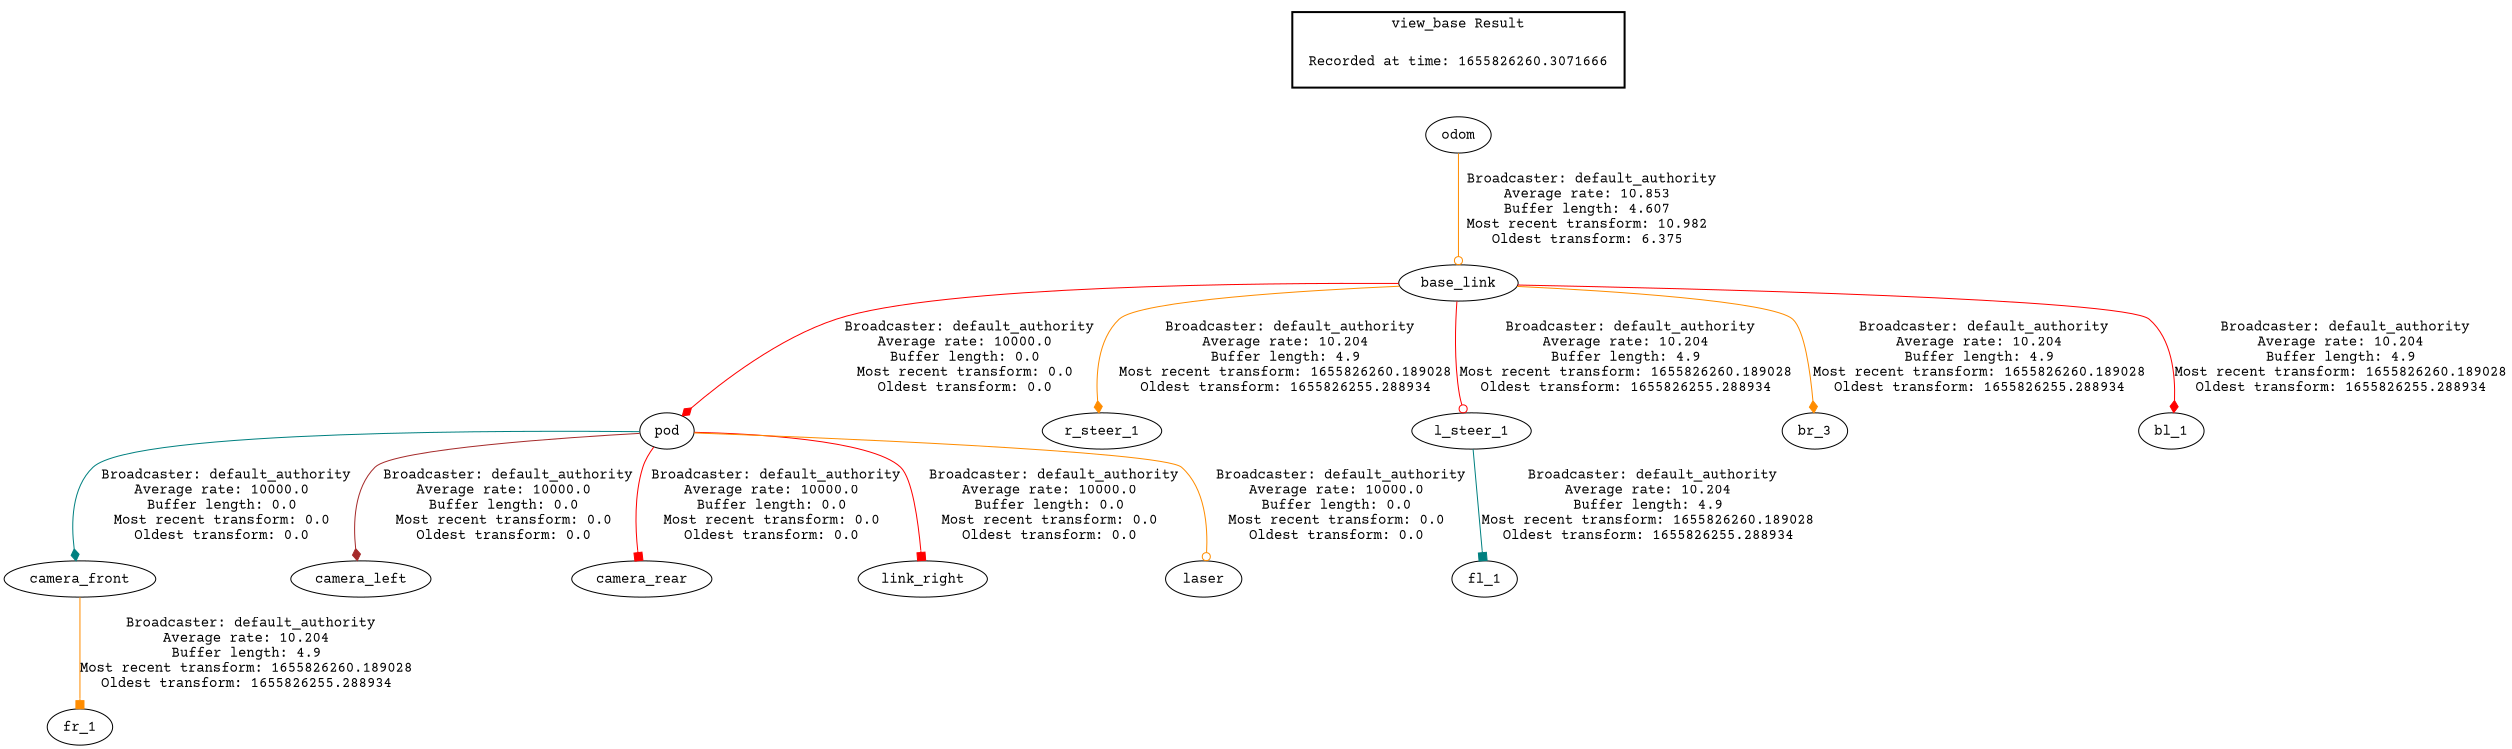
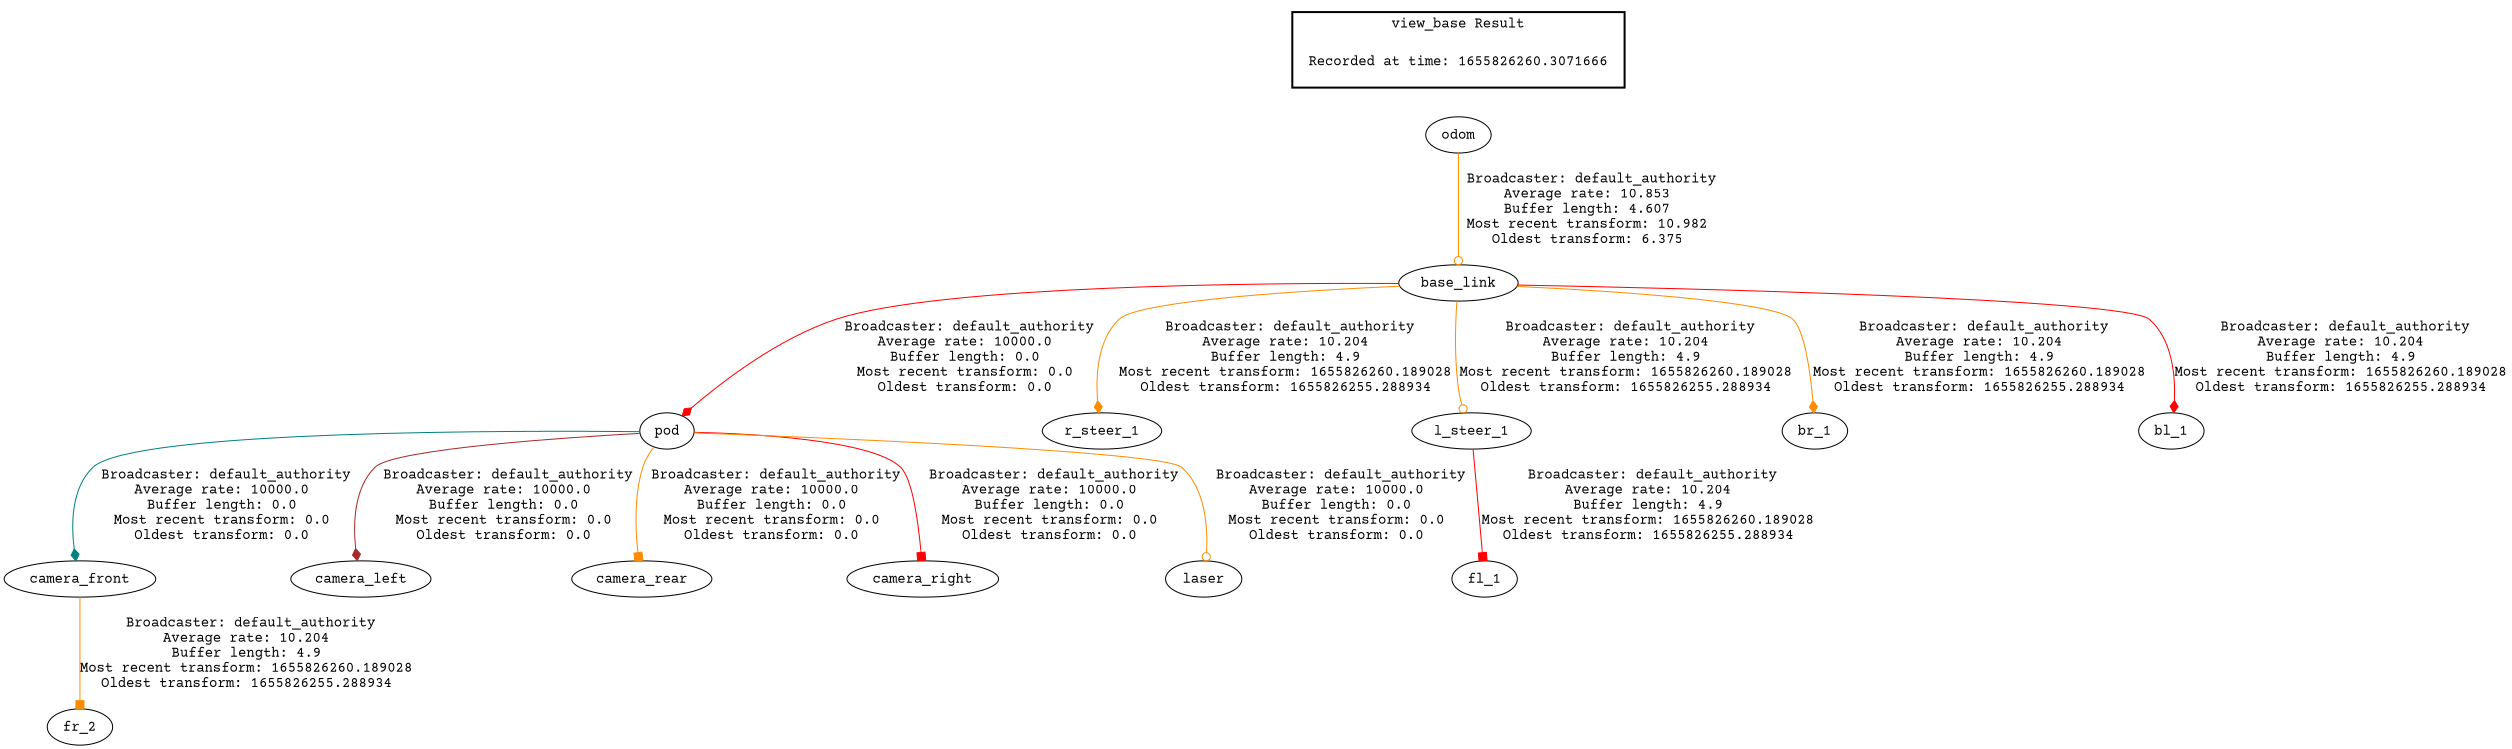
edge "base_link" -> "l_steer_1": color red -> darkorange
node "br_3": label "br_3" -> "br_1"
edge "pod" -> "camera_rear": color red -> darkorange
edge "l_steer_1" -> "fl_1": color teal -> red
node "link_right": label "link_right" -> "camera_right"
node "fr_1": label "fr_1" -> "fr_2"
